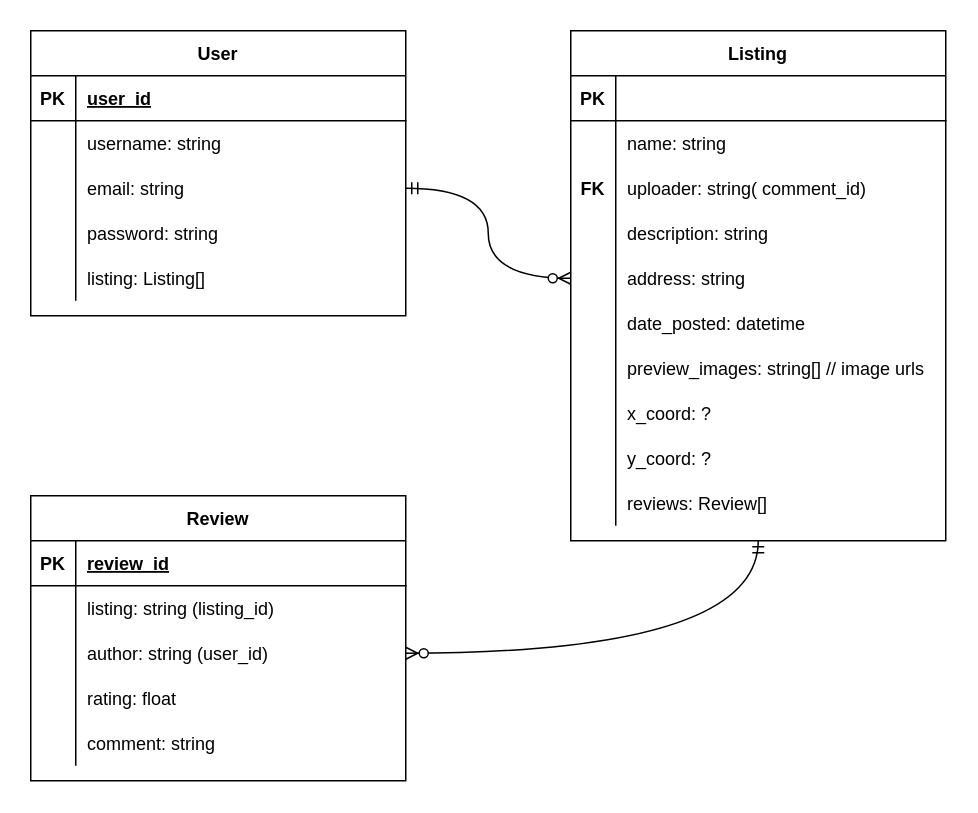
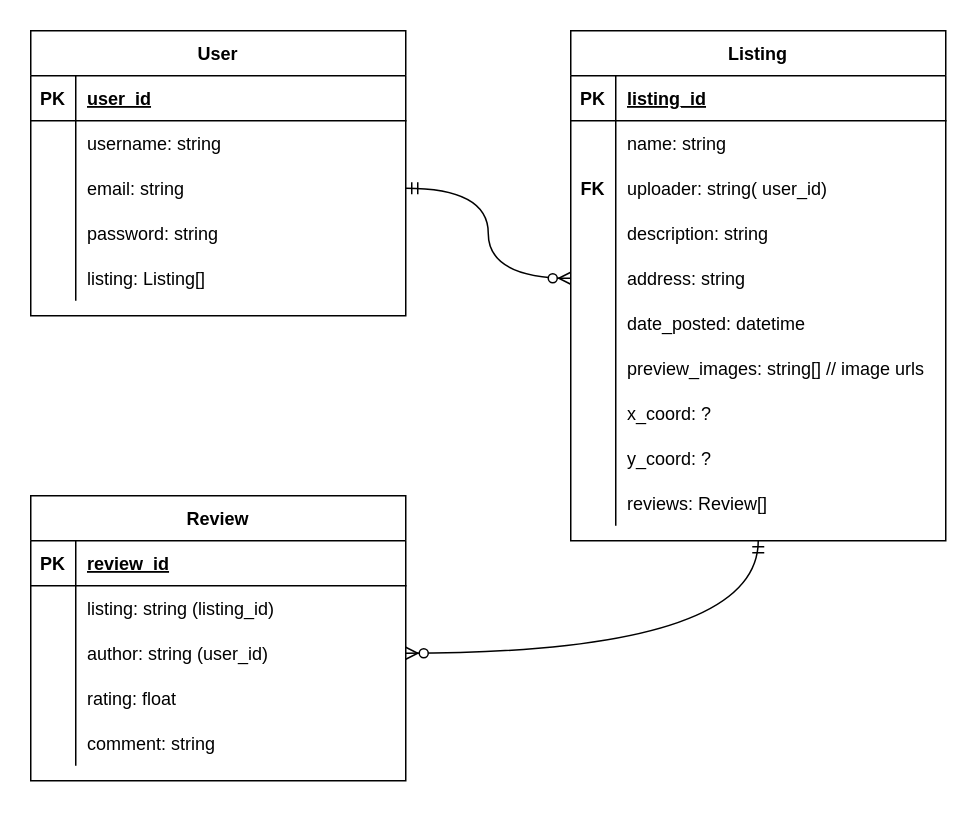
node "listing_id": added
node "uploader: string( comment_id)": label "uploader: string( comment_id)" -> "uploader: string( user_id)"
